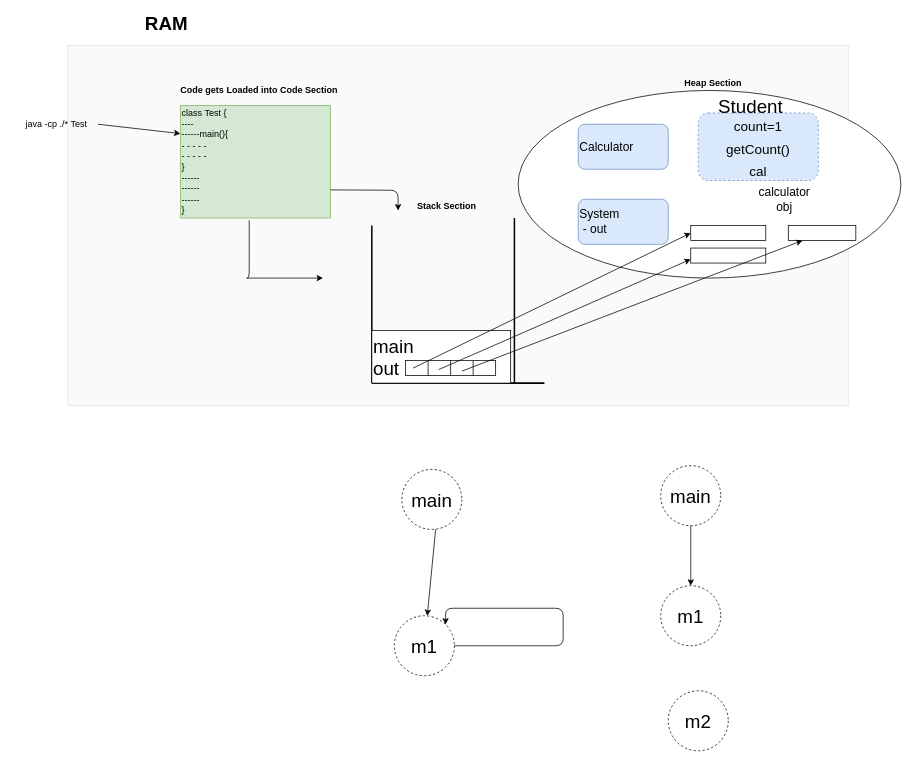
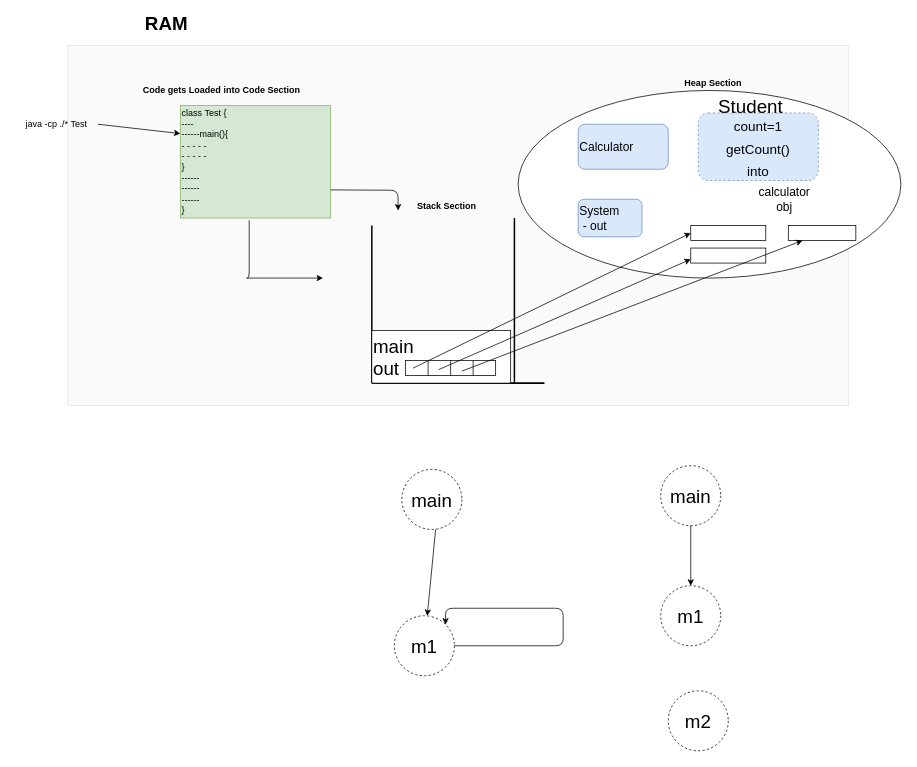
node "Code gets Loaded into Code Section": moved (259, 90) -> (222, 90)
node "count=1 getCount() cal": label "count=1 getCount() cal" -> "count=1 getCount() into"
node "System - out": size 90x45 -> 64x38
